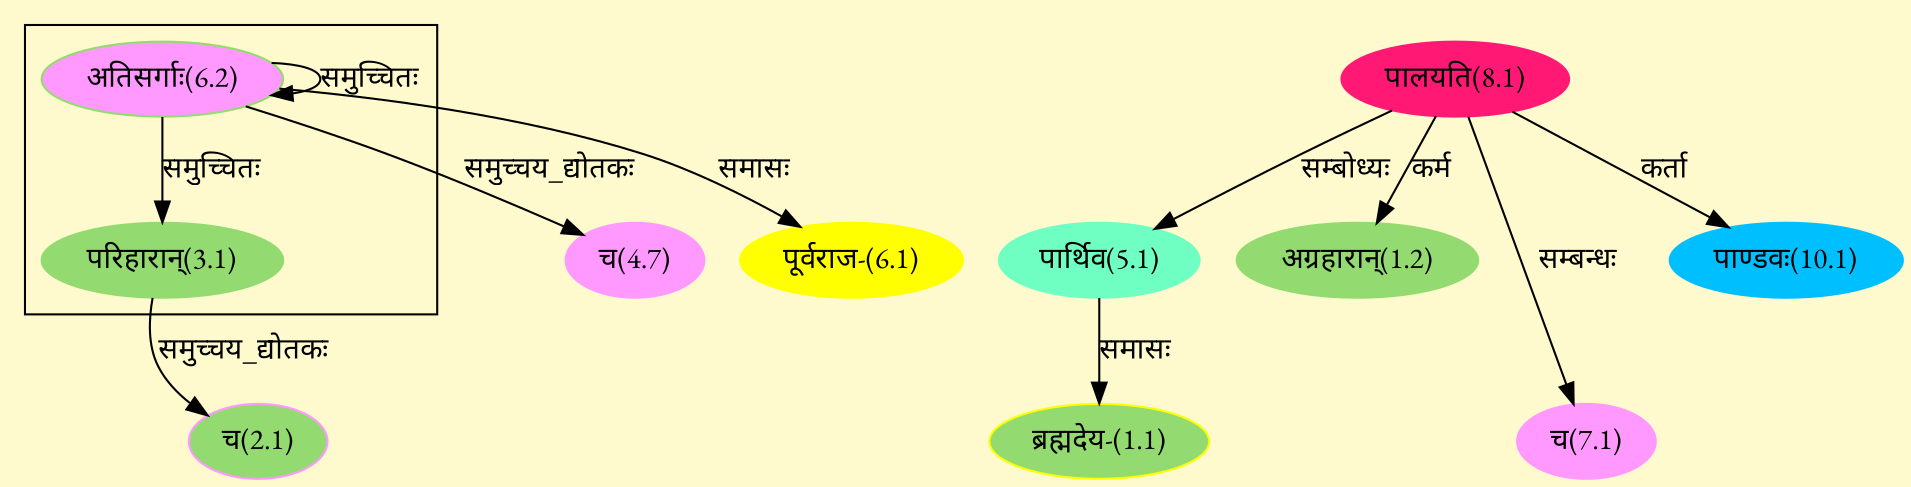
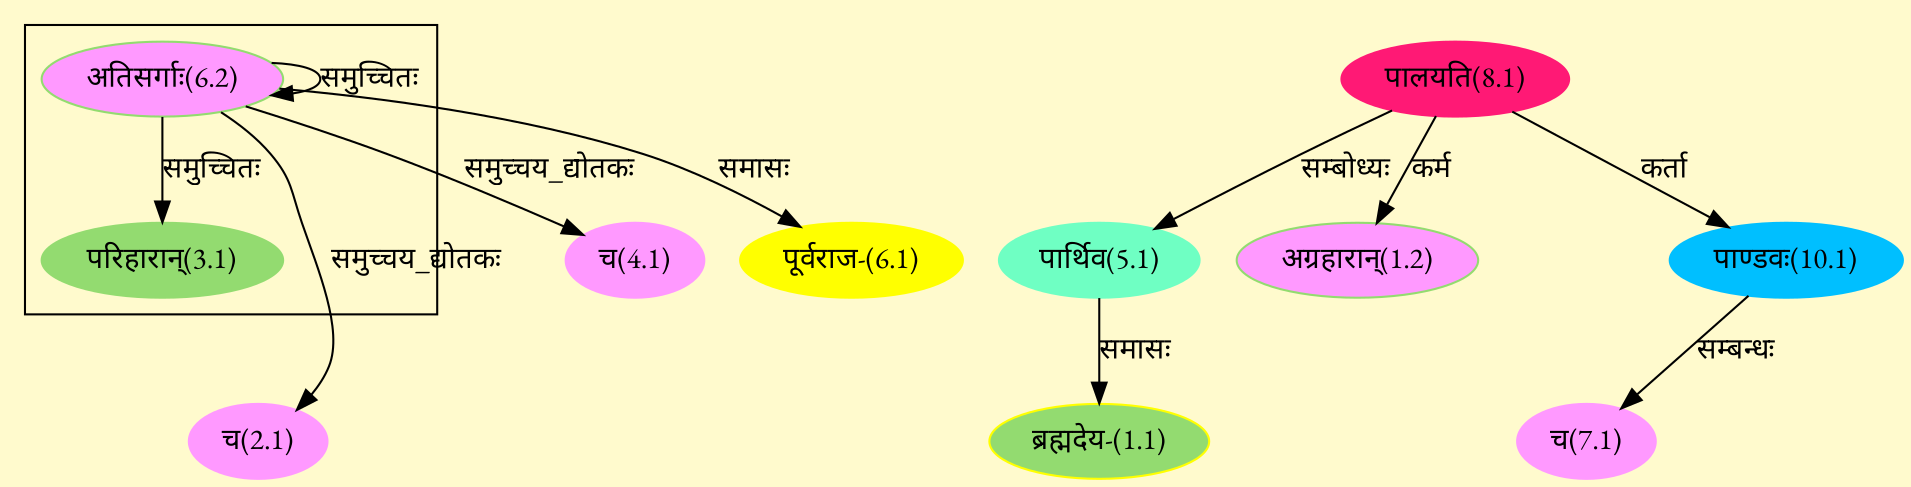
edge "पालयति(8.1)" -> "च(7.1)": now "पाण्डवः(10.1)" -> "च(7.1)"
node "च(4.7)": label "च(4.7)" -> "च(4.1)"
node "अग्रहारान्(1.2)": fillcolor #93db70 -> #ff99ff
edge "परिहारान्(3.1)" -> "च(2.1)": now "अतिसर्गाः(6.2)" -> "च(2.1)"
node "च(2.1)": fillcolor #93db70 -> #ff99ff
